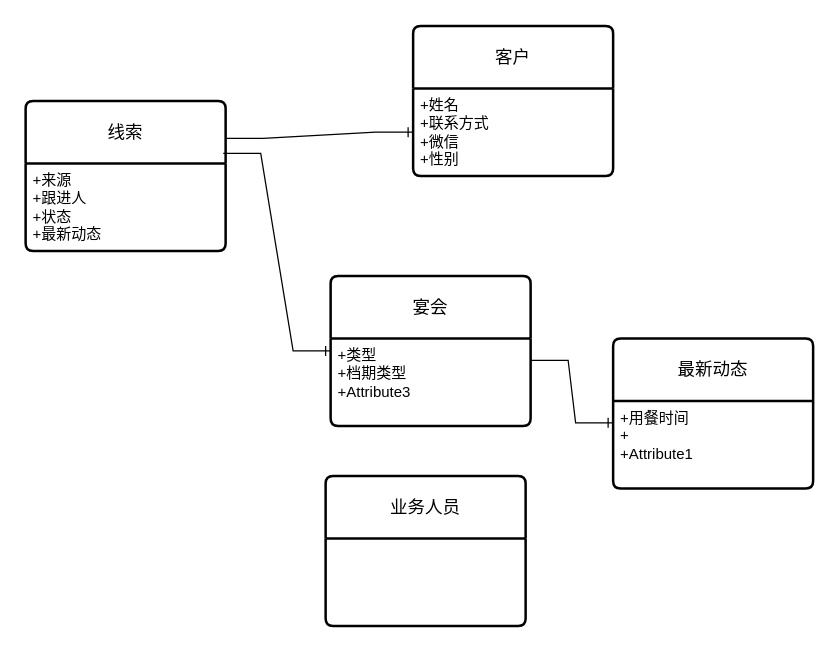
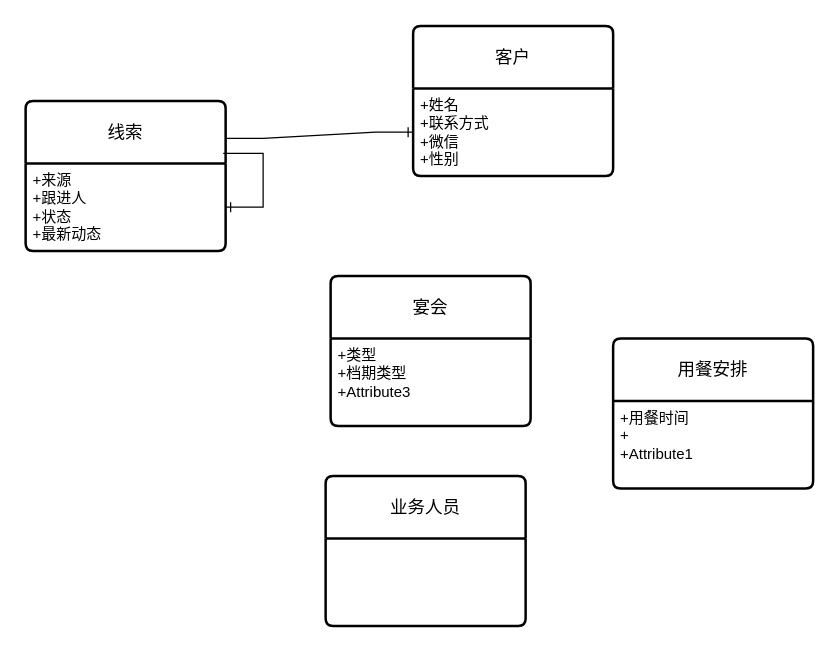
edge "线索" -> "宴会": now "线索" -> "+来源 +跟进人 +状态 +最新动态"
node "最新动态": label "最新动态" -> "用餐安排"
edge "+类型 +档期类型 +Attribute3" -> "+用餐时间 + +Attribute1": removed
